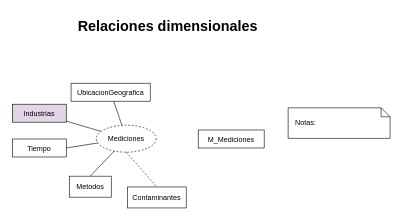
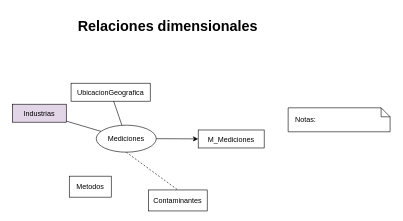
node "Notas:": size 102x31 -> 102x24
node "Mediciones": style dashed -> solid
edge "Mediciones" -> "M_Mediciones": added
edge "Mediciones" -- "Tiempo": removed
node "Tiempo": removed
edge "Mediciones" -- "Metodos": removed
node "Contaminantes": moved (157, 197) -> (178, 200)
